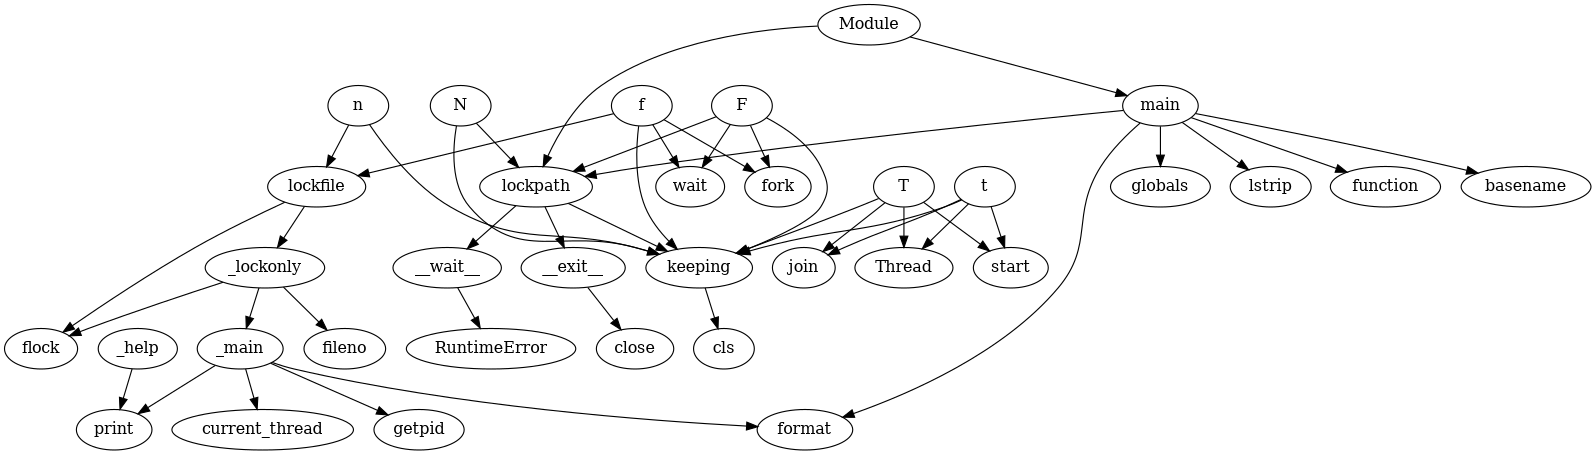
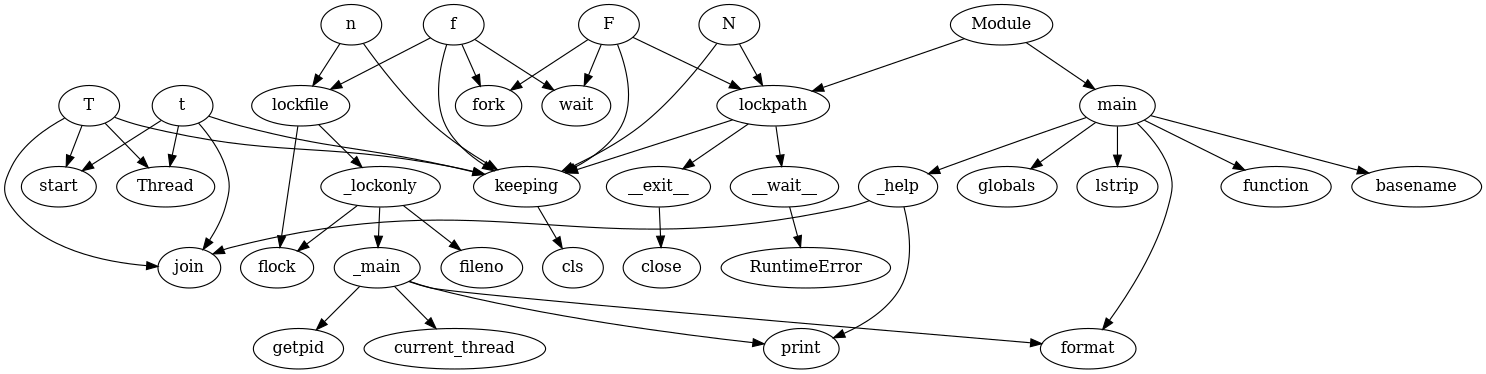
edge "main" -> "lockpath": now "main" -> "_help"
edge "_help" -> "join": added
